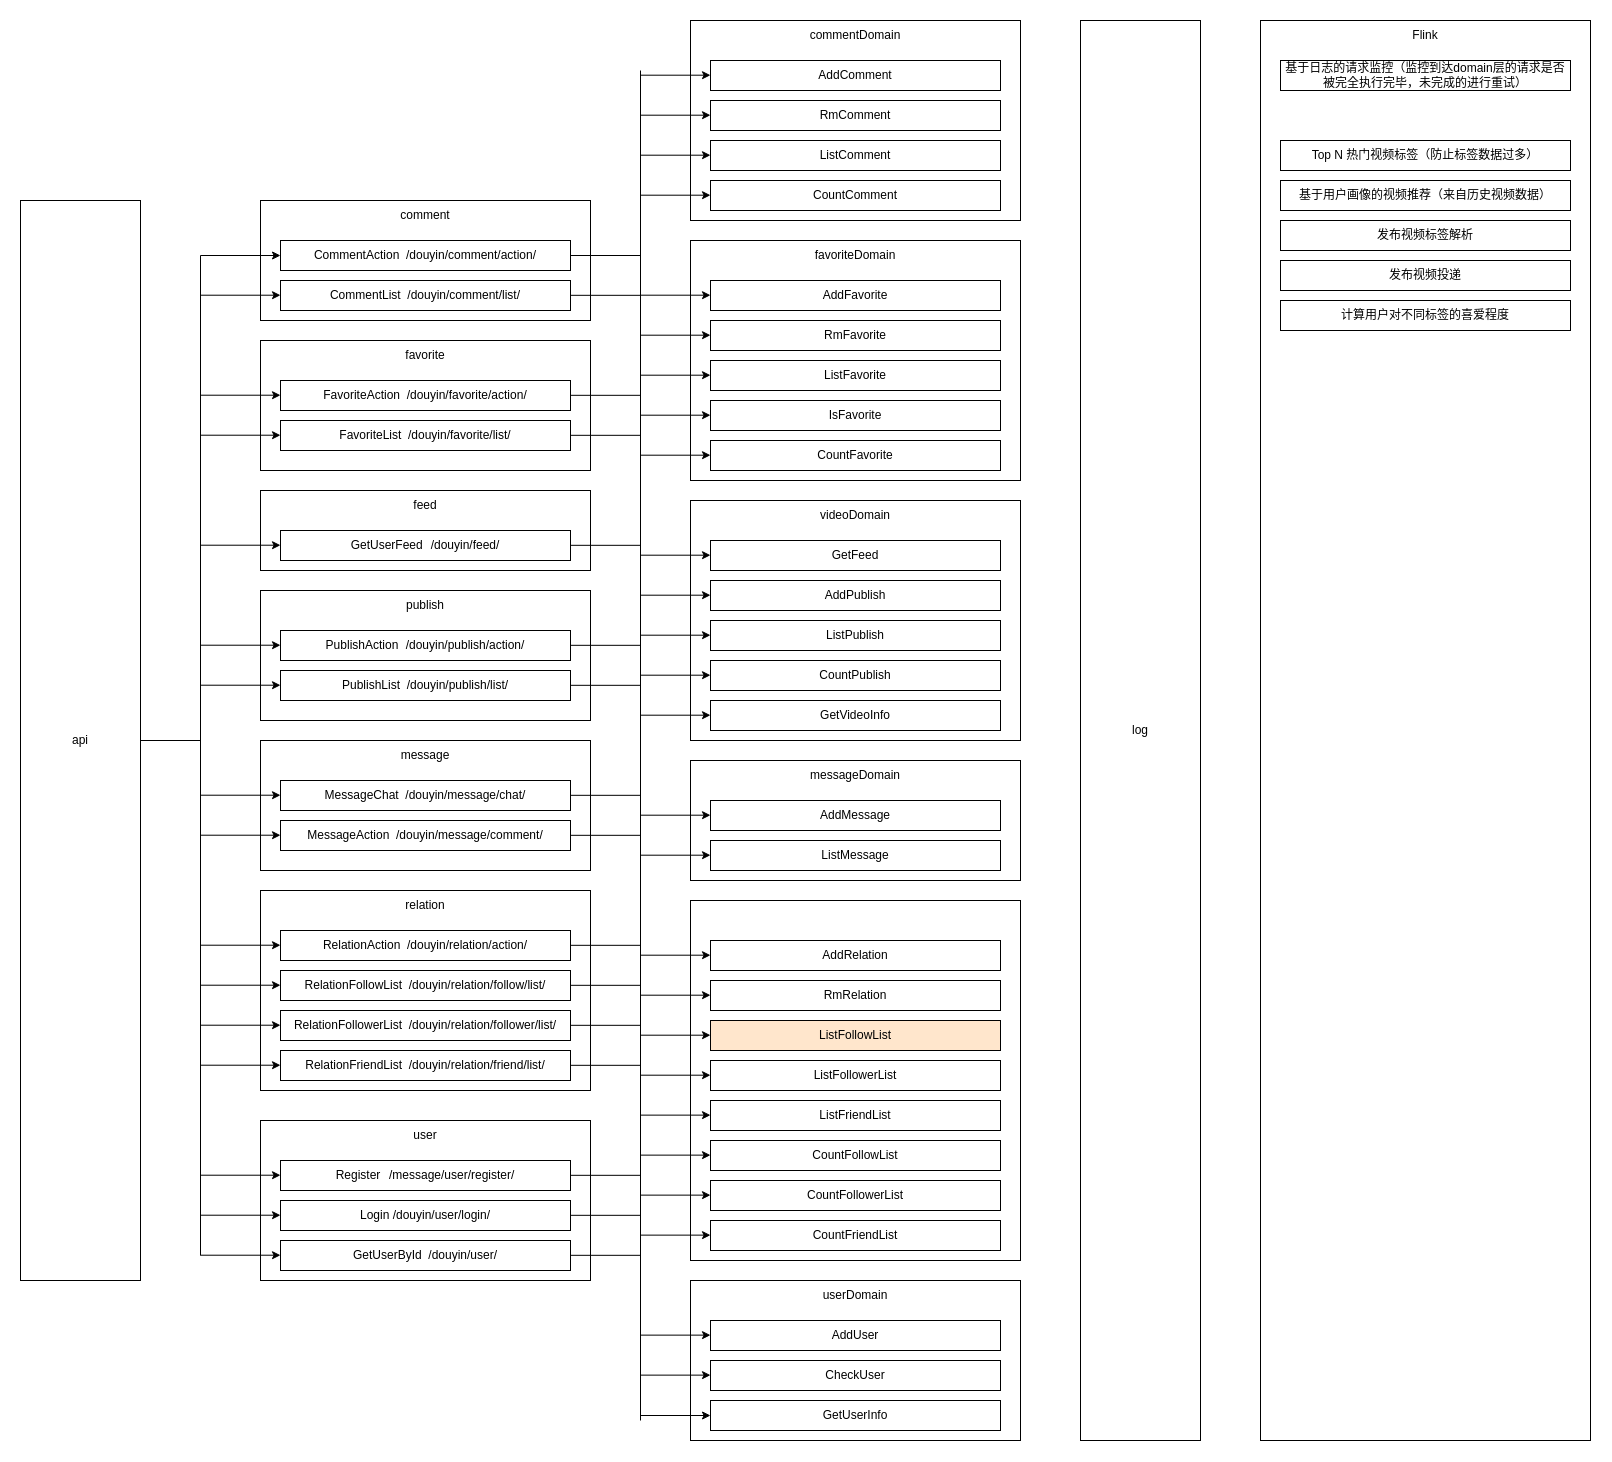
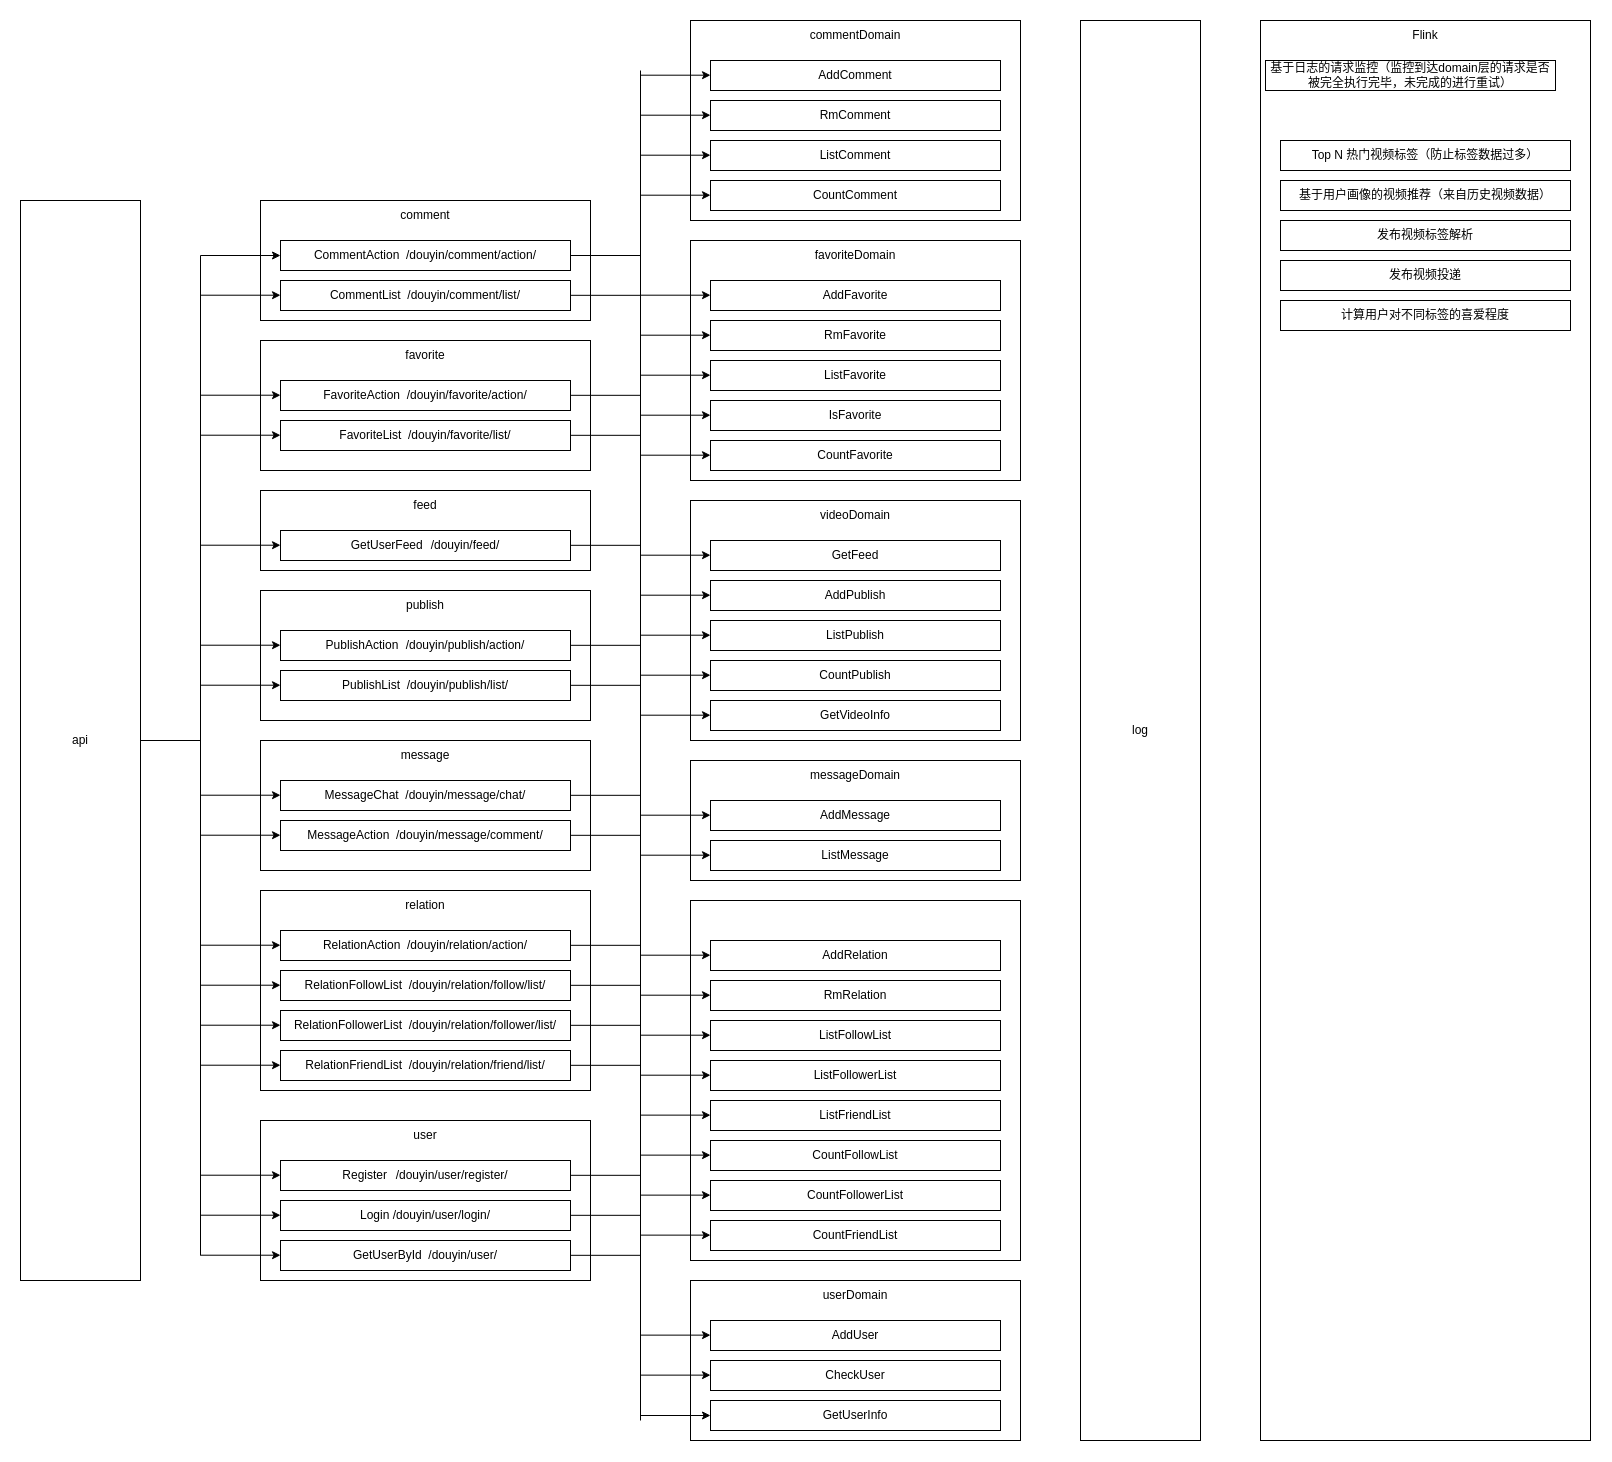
node "基于日志的请求监控（监控到达domain层的请求是否被完全执行完毕，未完成的进行重试）": moved (1426, 76) -> (1411, 76)
node "ListFollowList": fillcolor #ffe6cc -> #ffffff
node "Register /message/user/register/": label "Register /message/user/register/" -> "Register /douyin/user/register/"
